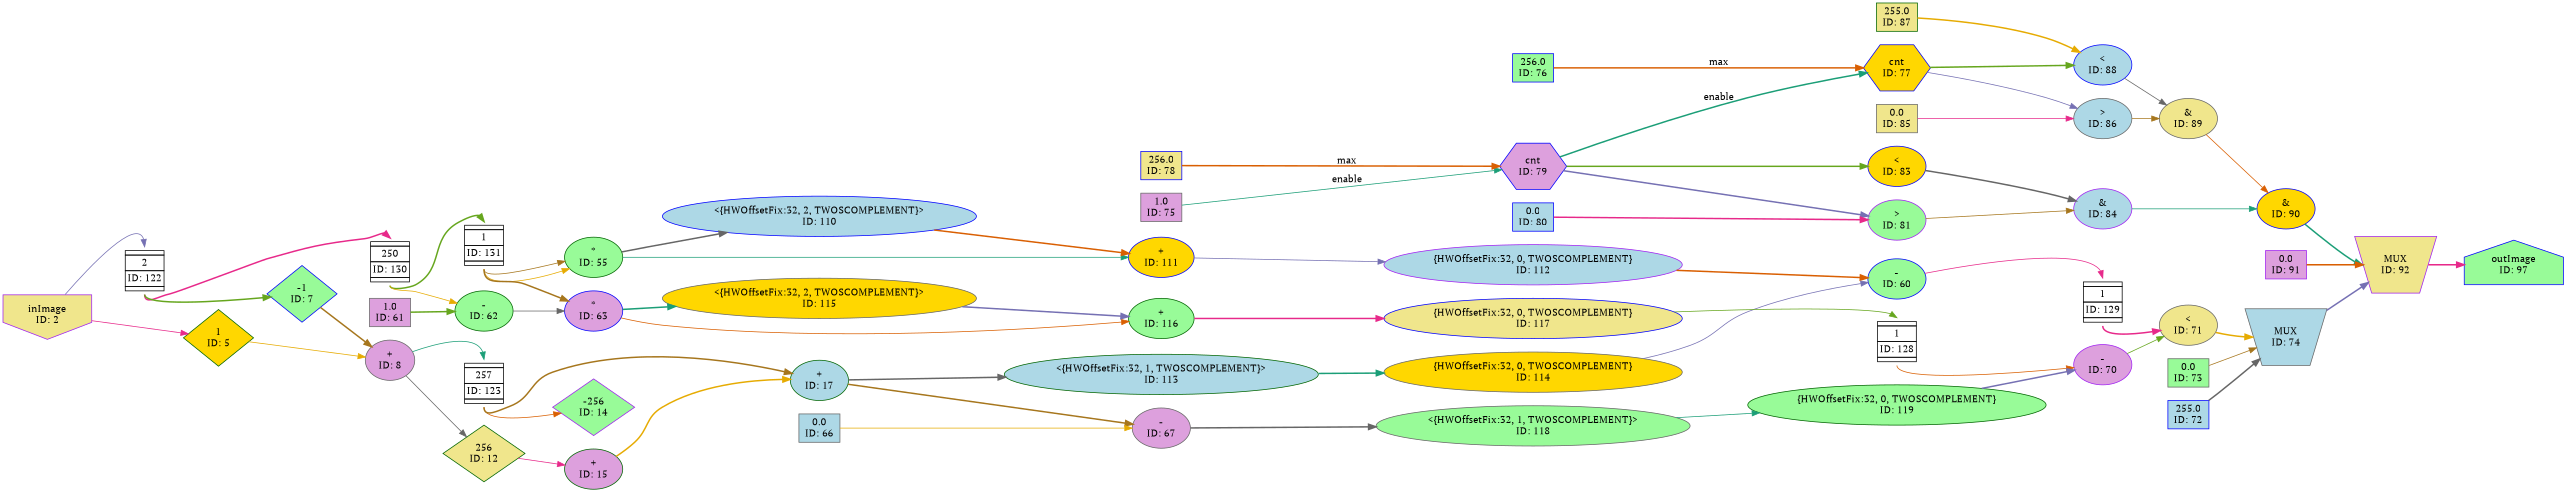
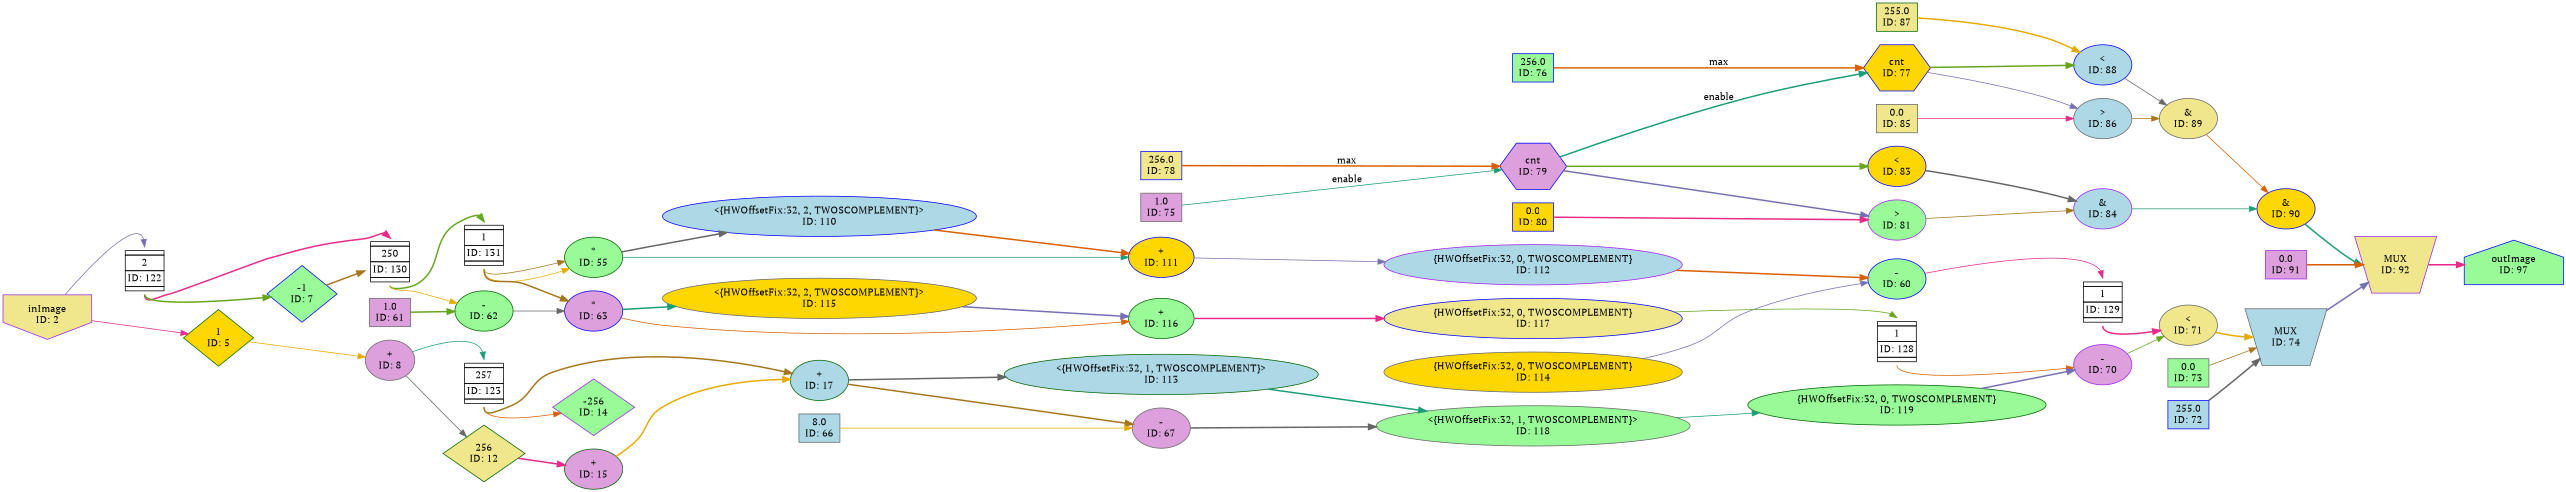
node "0.0 ID: 80": fillcolor lightblue -> gold
edge "-1 ID: 7" -> "+ ID: 8": now "-1 ID: 7" -> "250"
edge "<{HWOffsetFix:32, 1, TWOSCOMPLEMENT}> ID: 113" -> "{HWOffsetFix:32, 0, TWOSCOMPLEMENT} ID: 114": now "<{HWOffsetFix:32, 1, TWOSCOMPLEMENT}> ID: 113" -> "<{HWOffsetFix:32, 1, TWOSCOMPLEMENT}> ID: 118"
node "0.0 ID: 66": label "0.0 ID: 66" -> "8.0 ID: 66"
edge "256 ID: 12" -> "+ ID: 15": style solid -> bold
